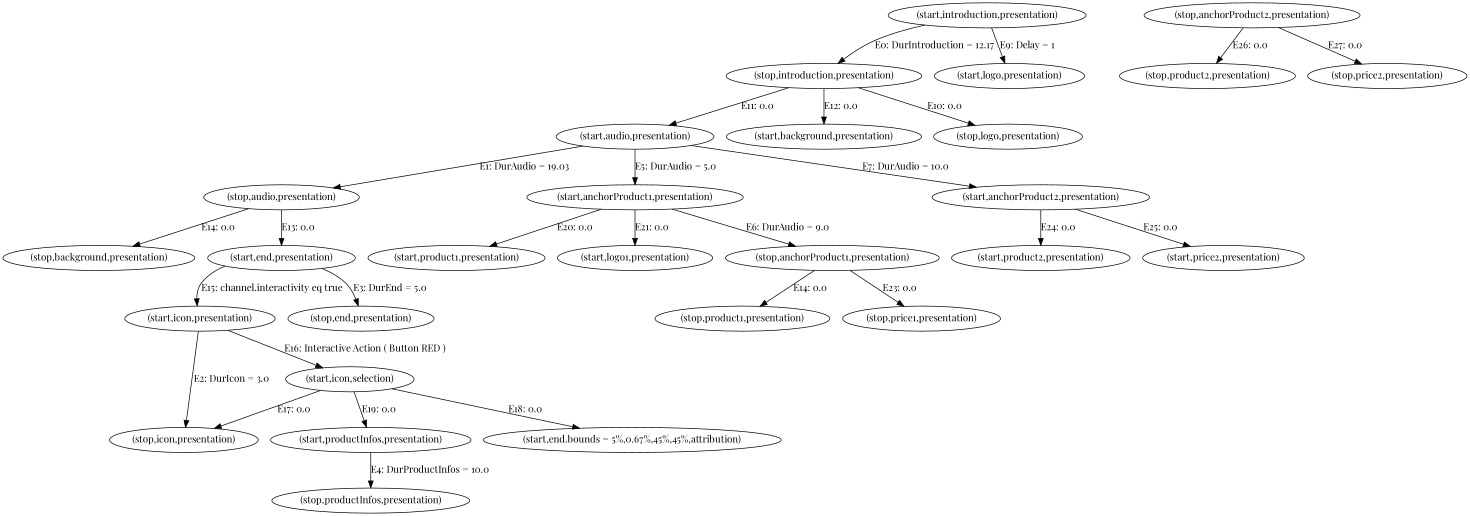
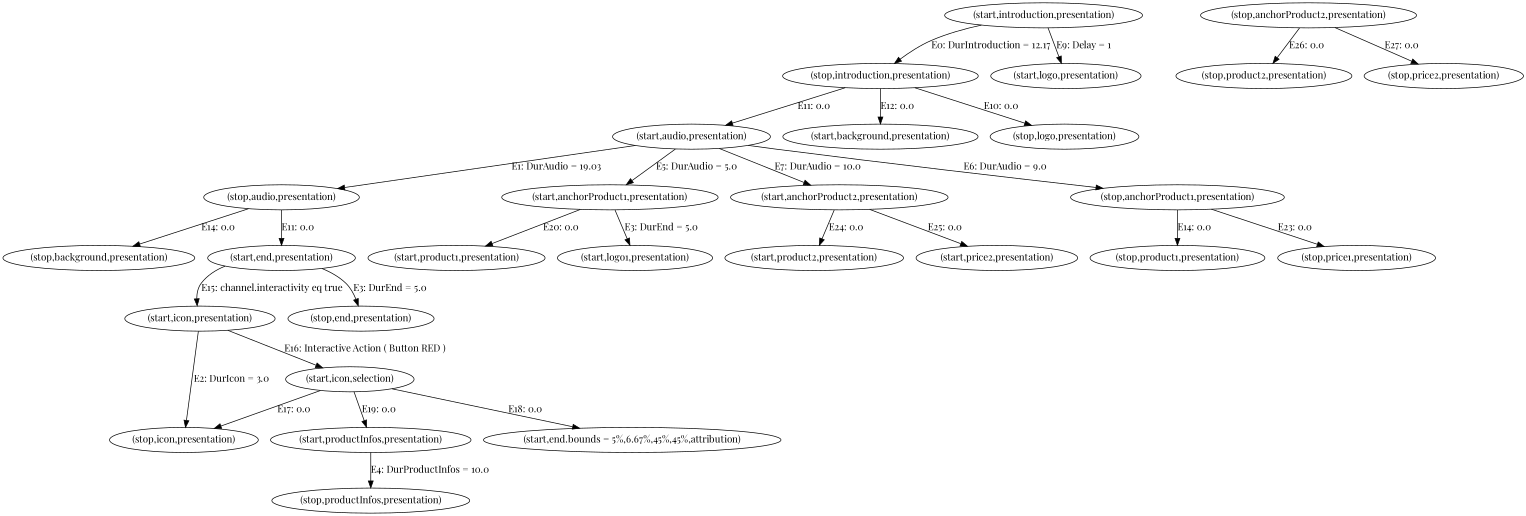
edge "(start,anchorProduct1,presentation)" -> "(stop,anchorProduct1,presentation)": now "(start,audio,presentation)" -> "(stop,anchorProduct1,presentation)"
edge "(stop,audio,presentation)" -> "(start,end,presentation)": label "E13: 0.0" -> "E11: 0.0"
edge "(start,anchorProduct1,presentation)" -> "(start,logo1,presentation)": label "E21: 0.0" -> "E3: DurEnd = 5.0"
node "(start,end.bounds = 5%,0.67%,45%,45%,attribution)": label "(start,end.bounds = 5%,0.67%,45%,45%,attribution)" -> "(start,end.bounds = 5%,6.67%,45%,45%,attribution)"
